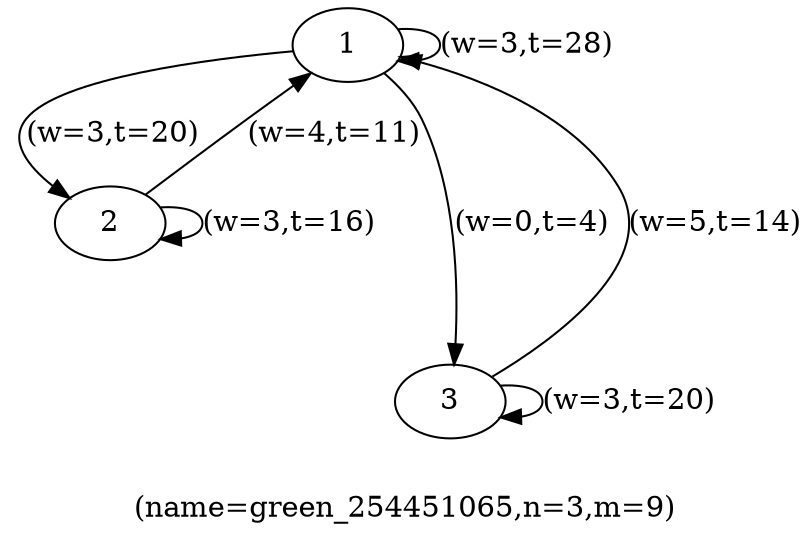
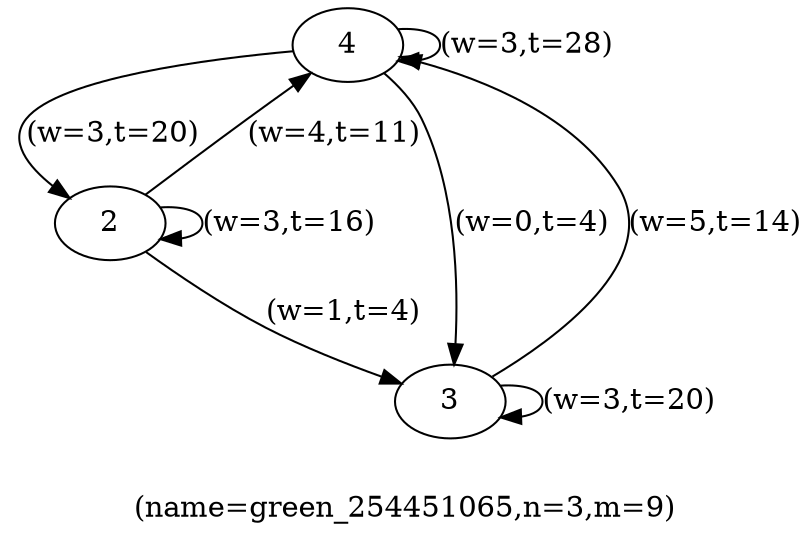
node "1": label "1" -> "4"
edge "2" -> "3": added, label "(w=1,t=4)"
